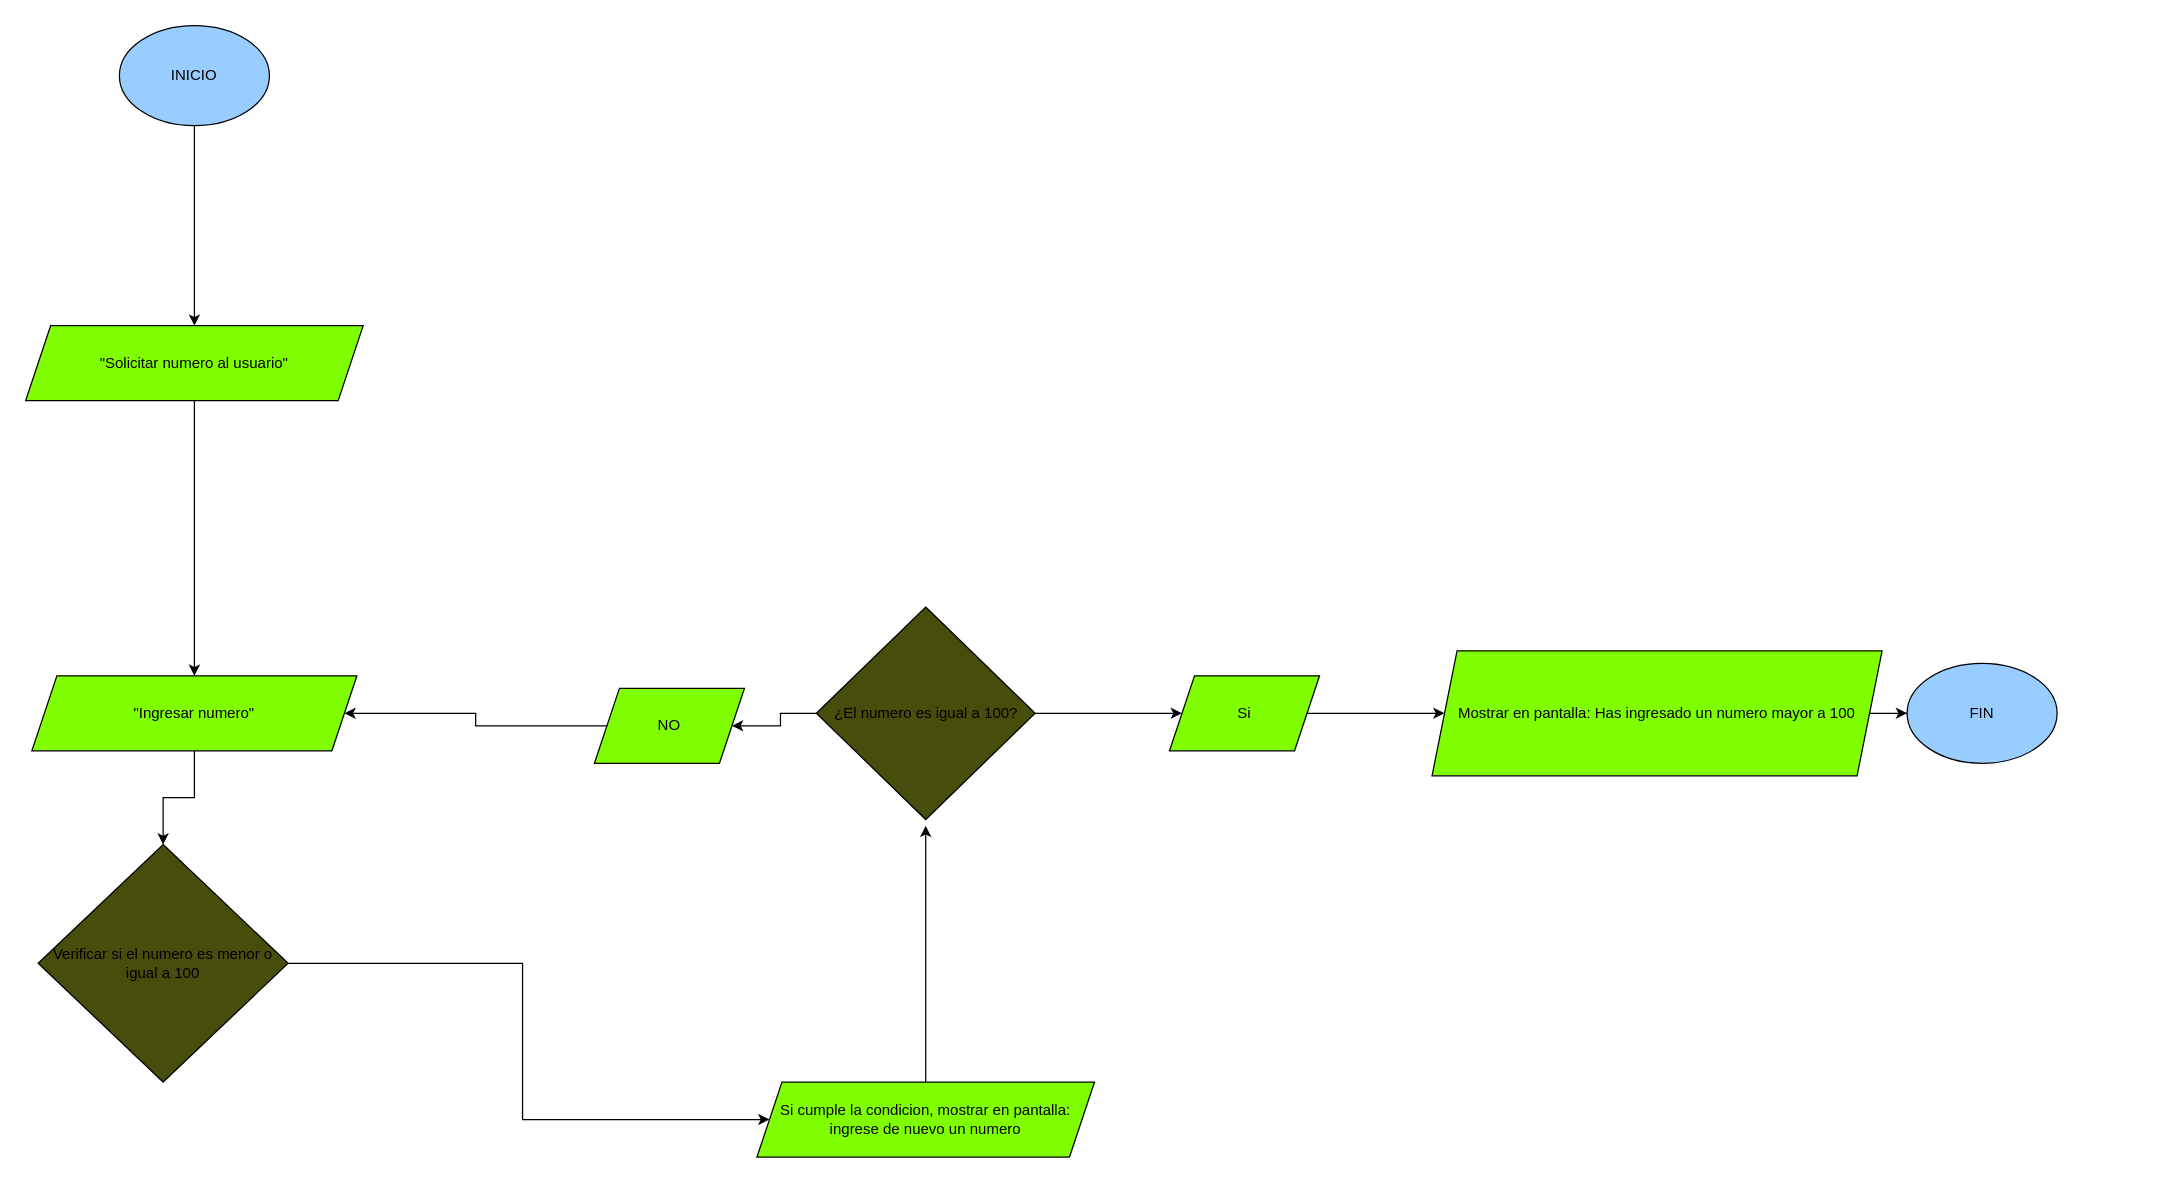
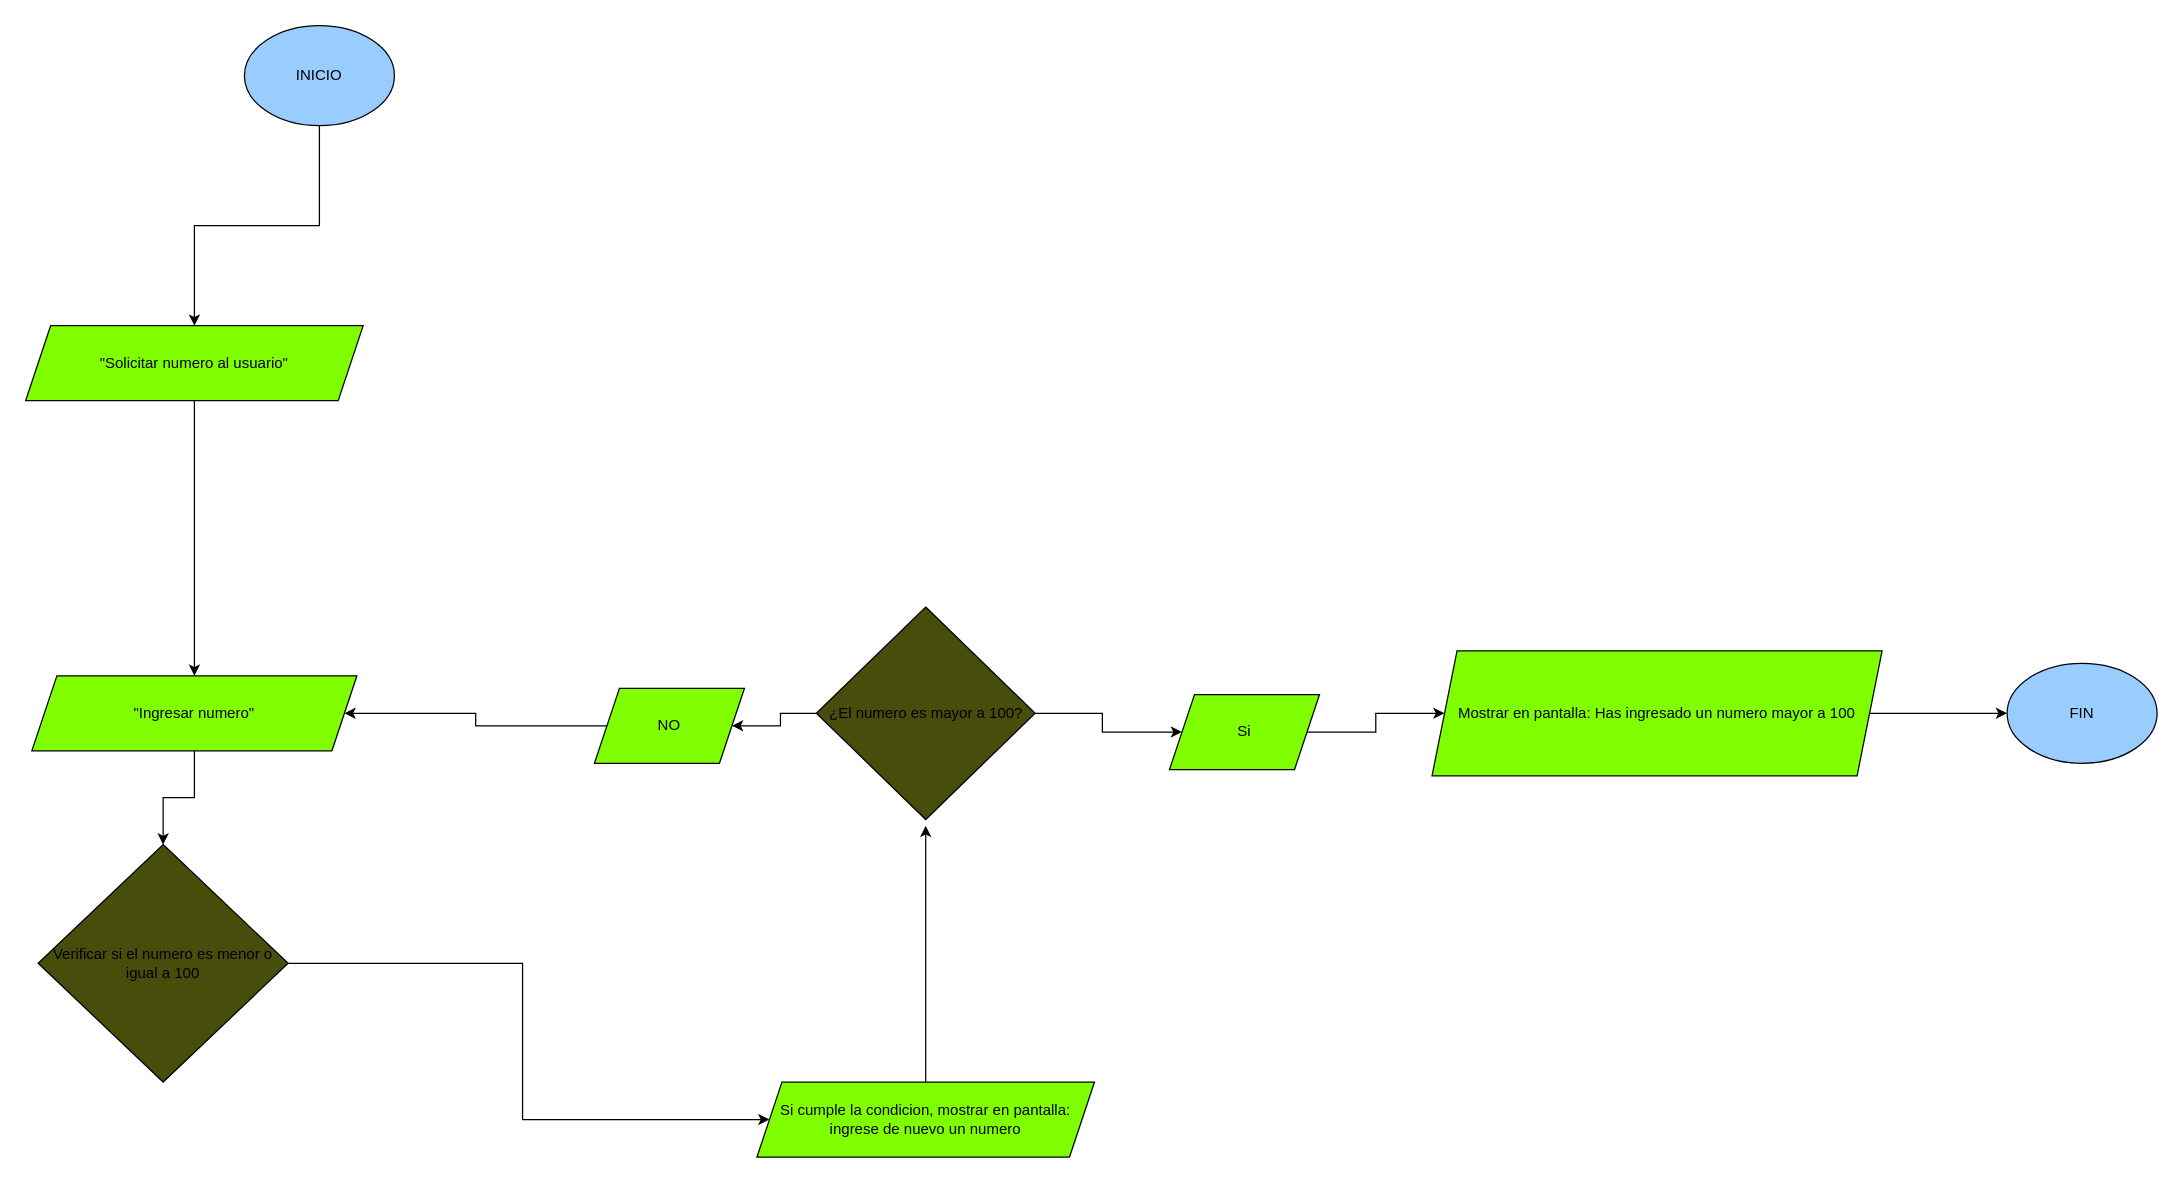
node "INICIO": moved (194, 76) -> (319, 76)
node "¿El numero es igual a 100?": label "¿El numero es igual a 100?" -> "¿El numero es mayor a 100?"
node "Si": moved (1244, 713) -> (1244, 732)
node "FIN": moved (1982, 713) -> (2082, 713)
